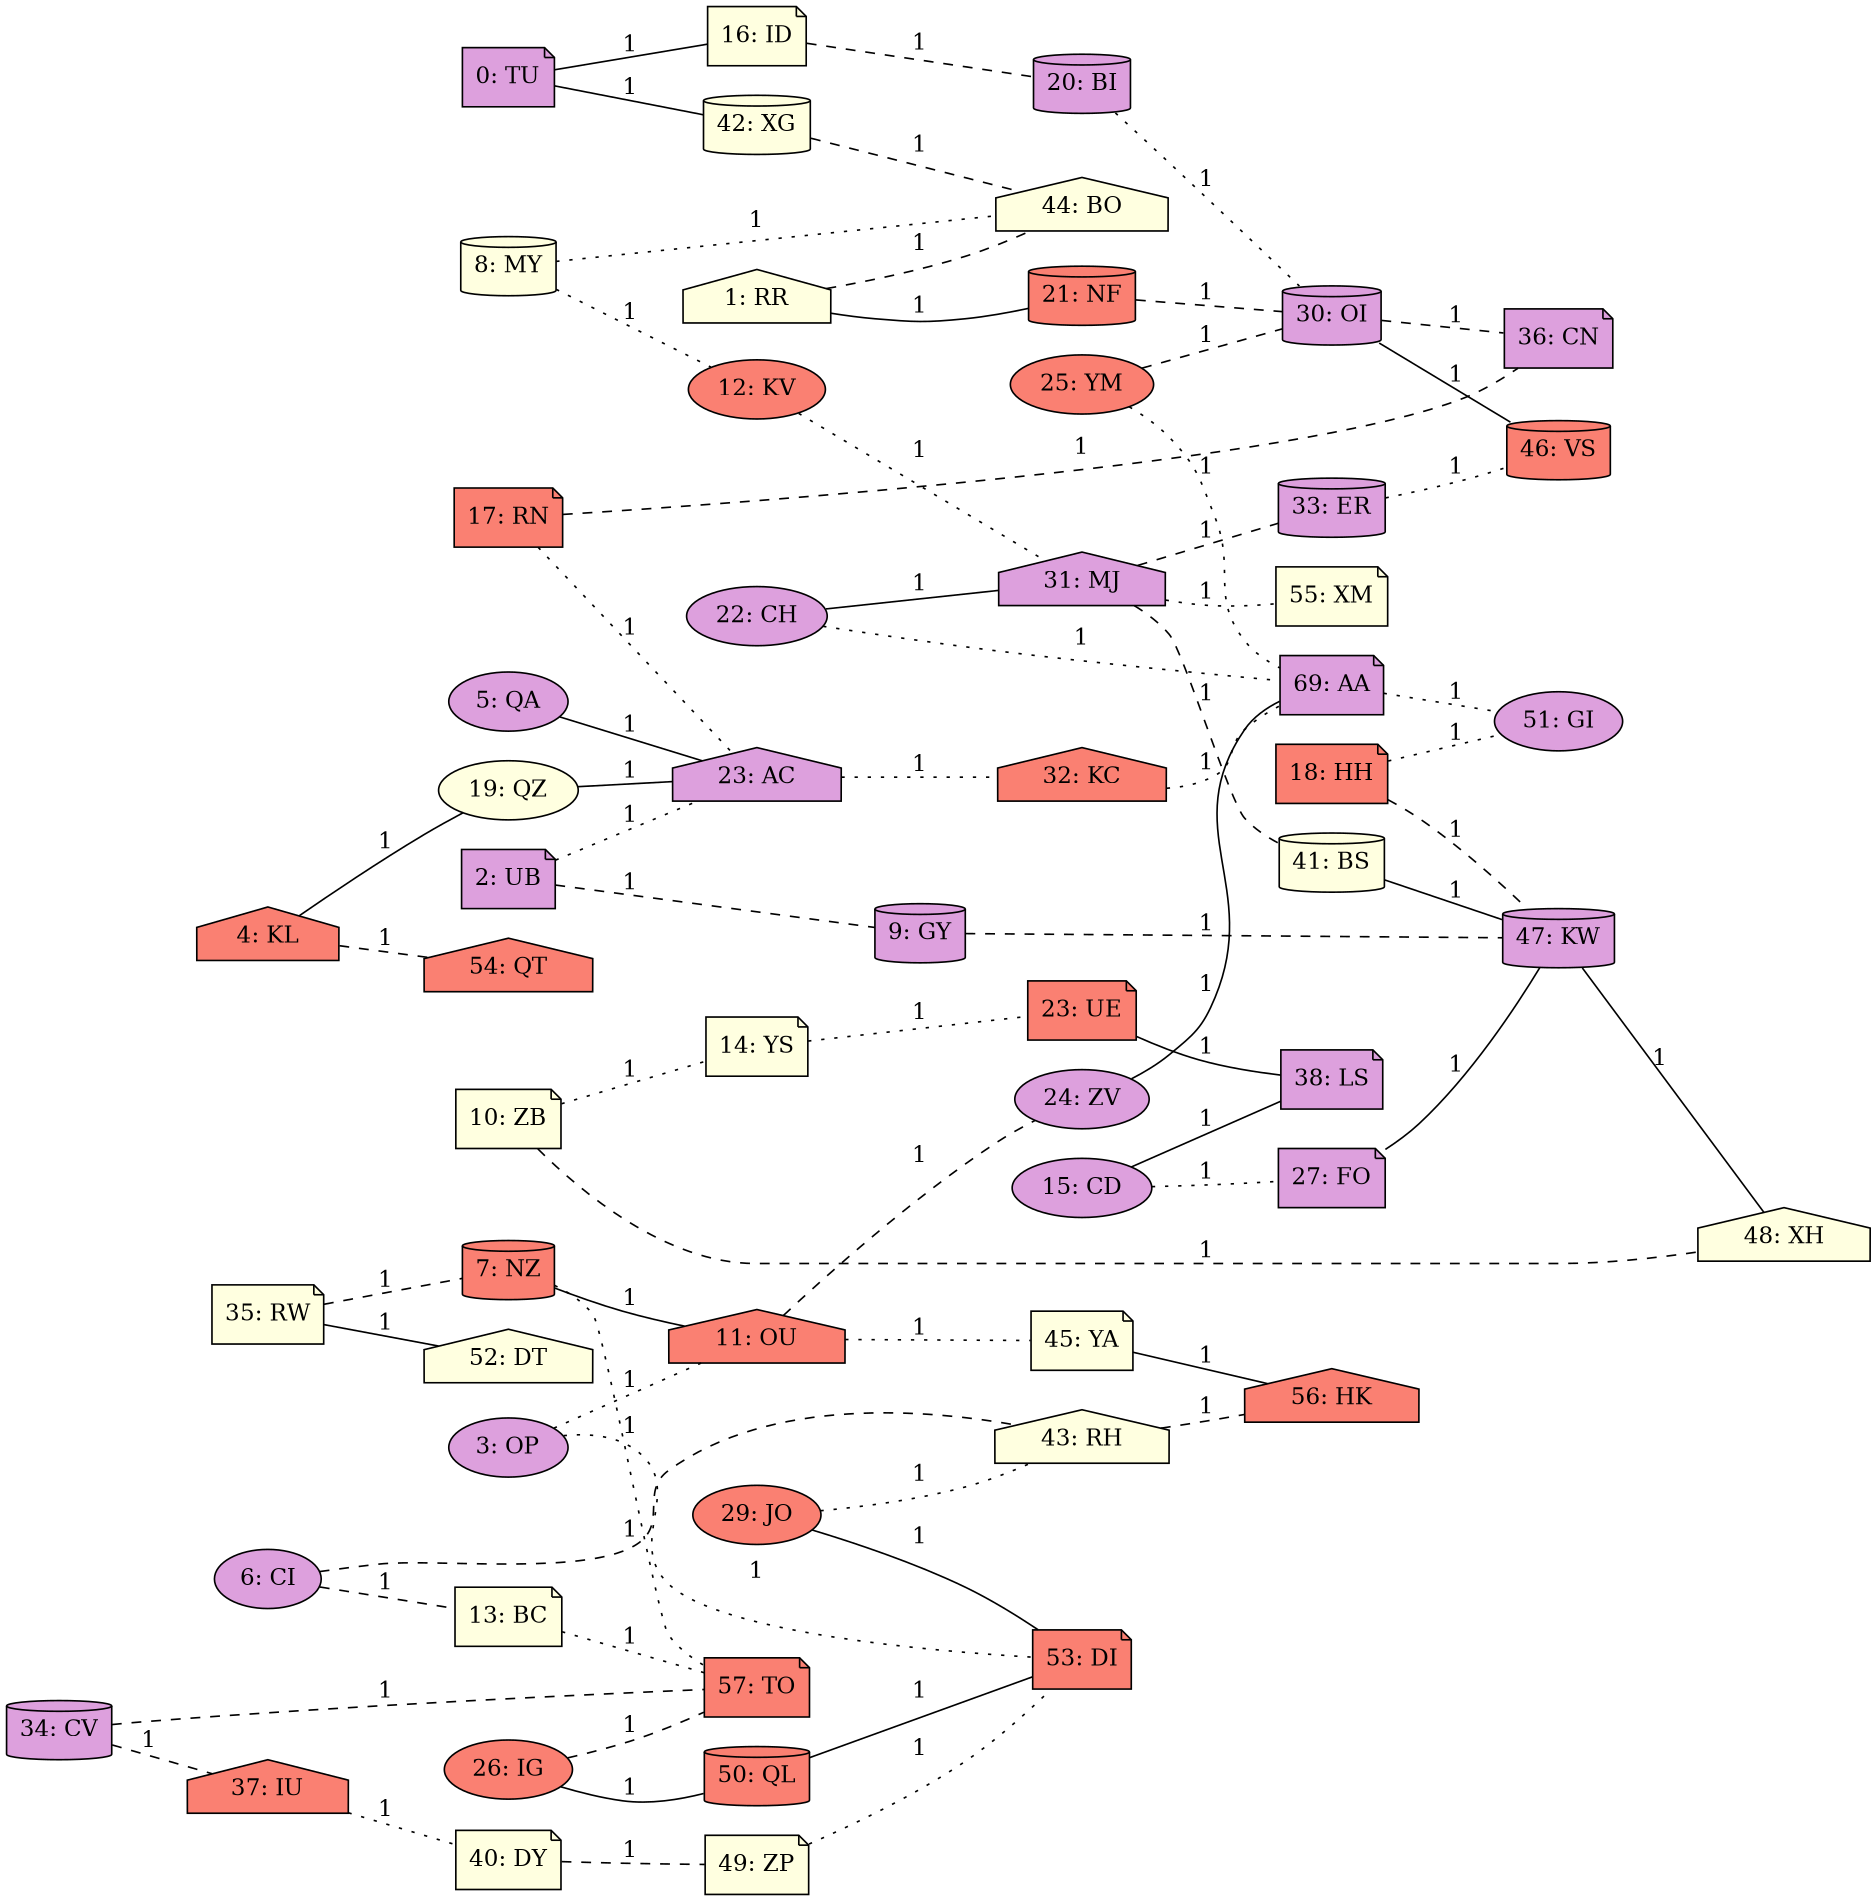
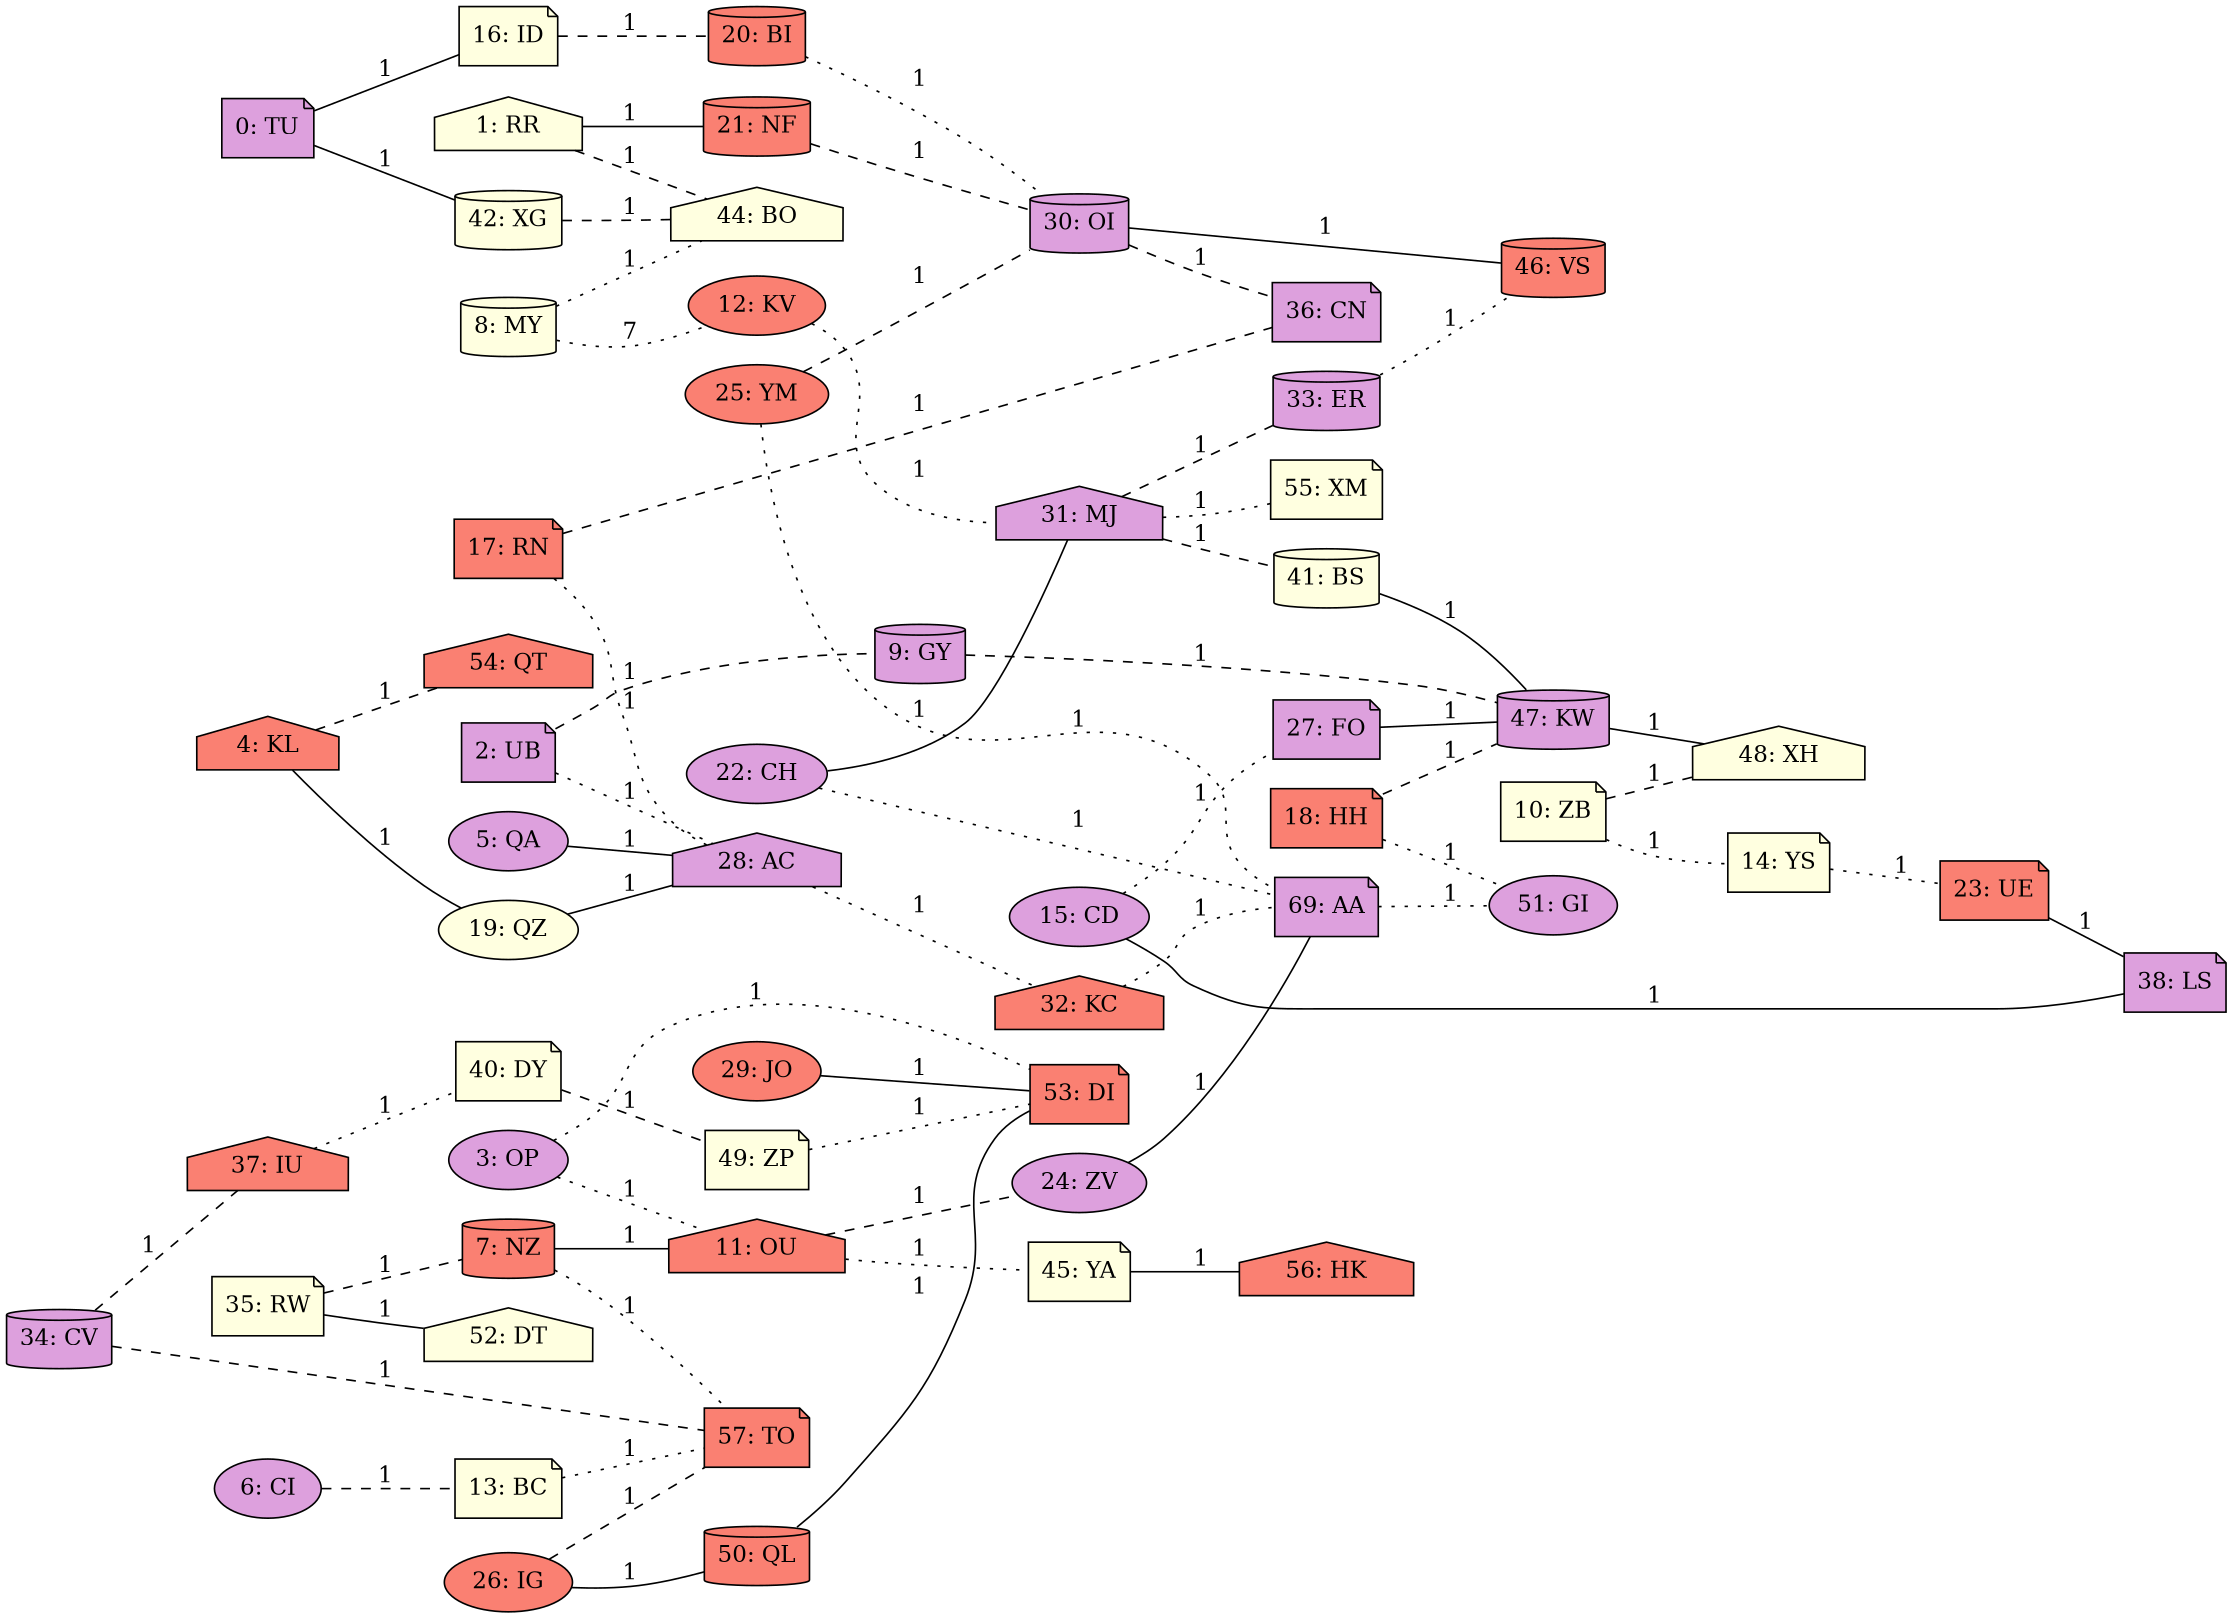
node "20: BI": fillcolor plum -> salmon
edge "8: MY" -- "12: KV": label "1" -> "7"
node "23: AC": label "23: AC" -> "28: AC"
node "43: RH": removed
